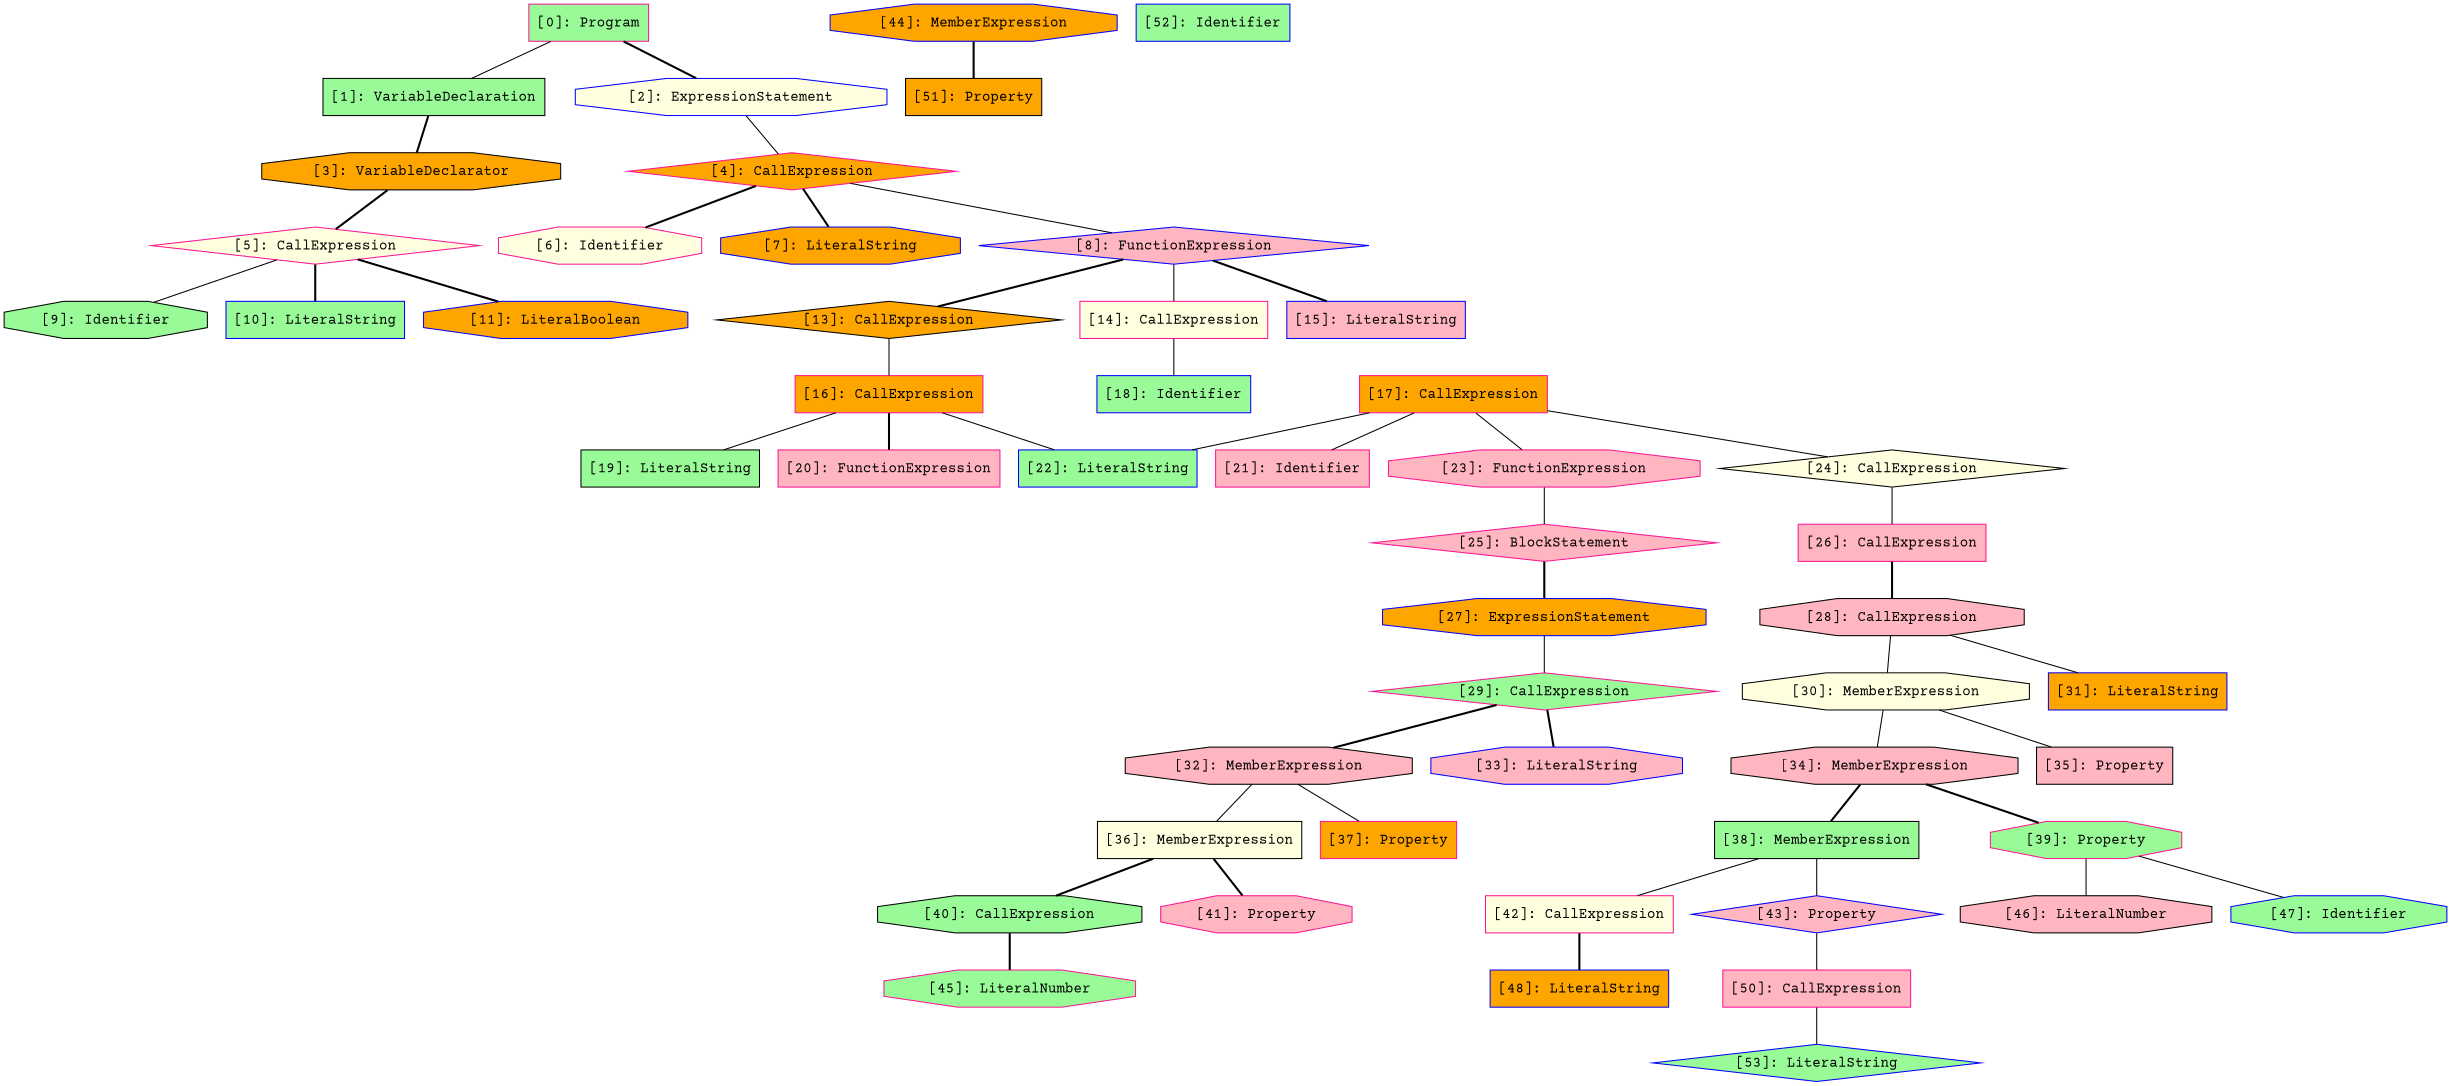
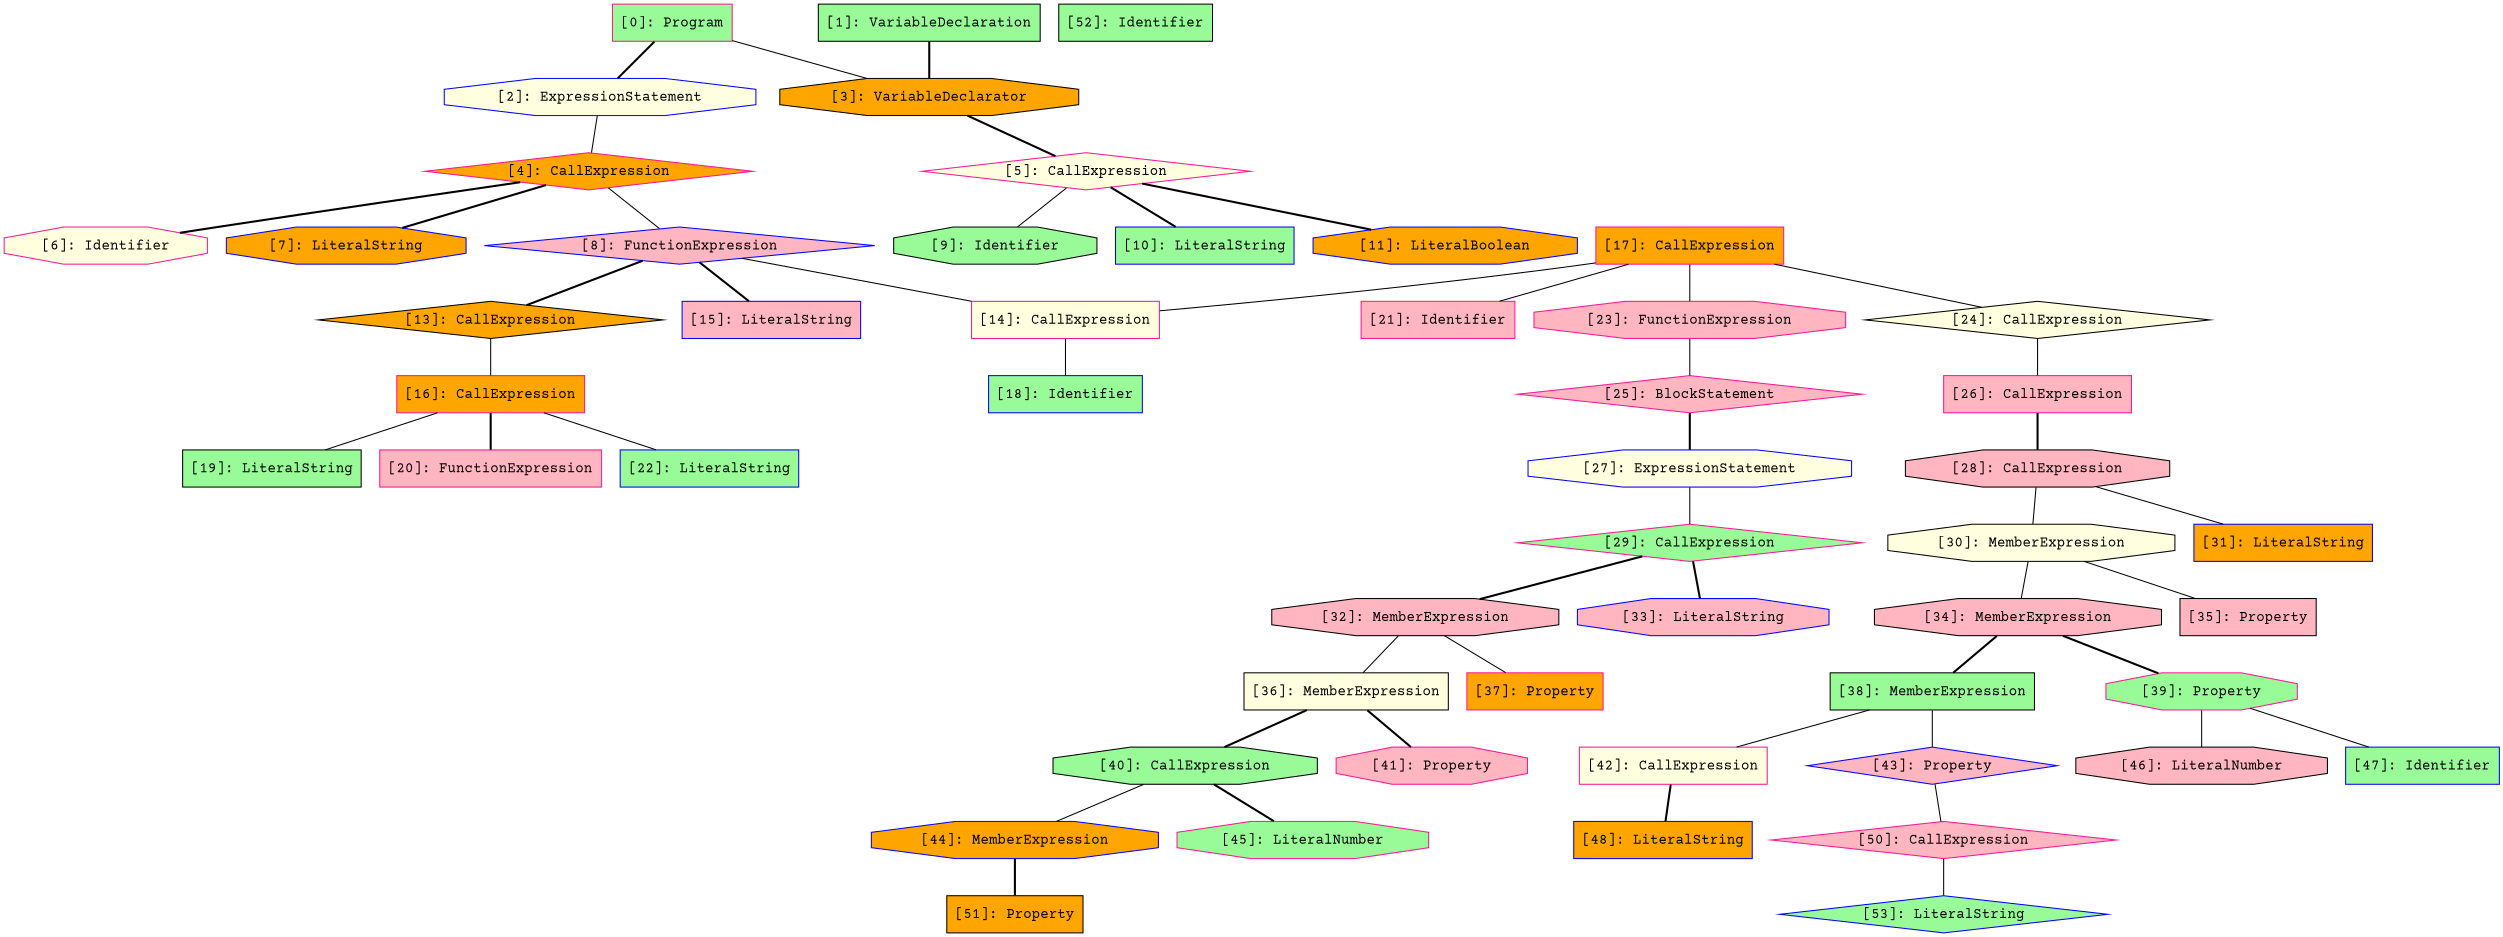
node "[52]: Identifier": color blue -> black
edge "[0]: Program" -- "[1]: VariableDeclaration": now "[0]: Program" -- "[3]: VariableDeclarator"
edge "[17]: CallExpression" -- "[22]: LiteralString": now "[17]: CallExpression" -- "[14]: CallExpression"
node "[27]: ExpressionStatement": fillcolor orange -> lightyellow
edge "[40]: CallExpression" -- "[44]: MemberExpression": added
node "[47]: Identifier": shape octagon -> box
node "[50]: CallExpression": shape box -> diamond
